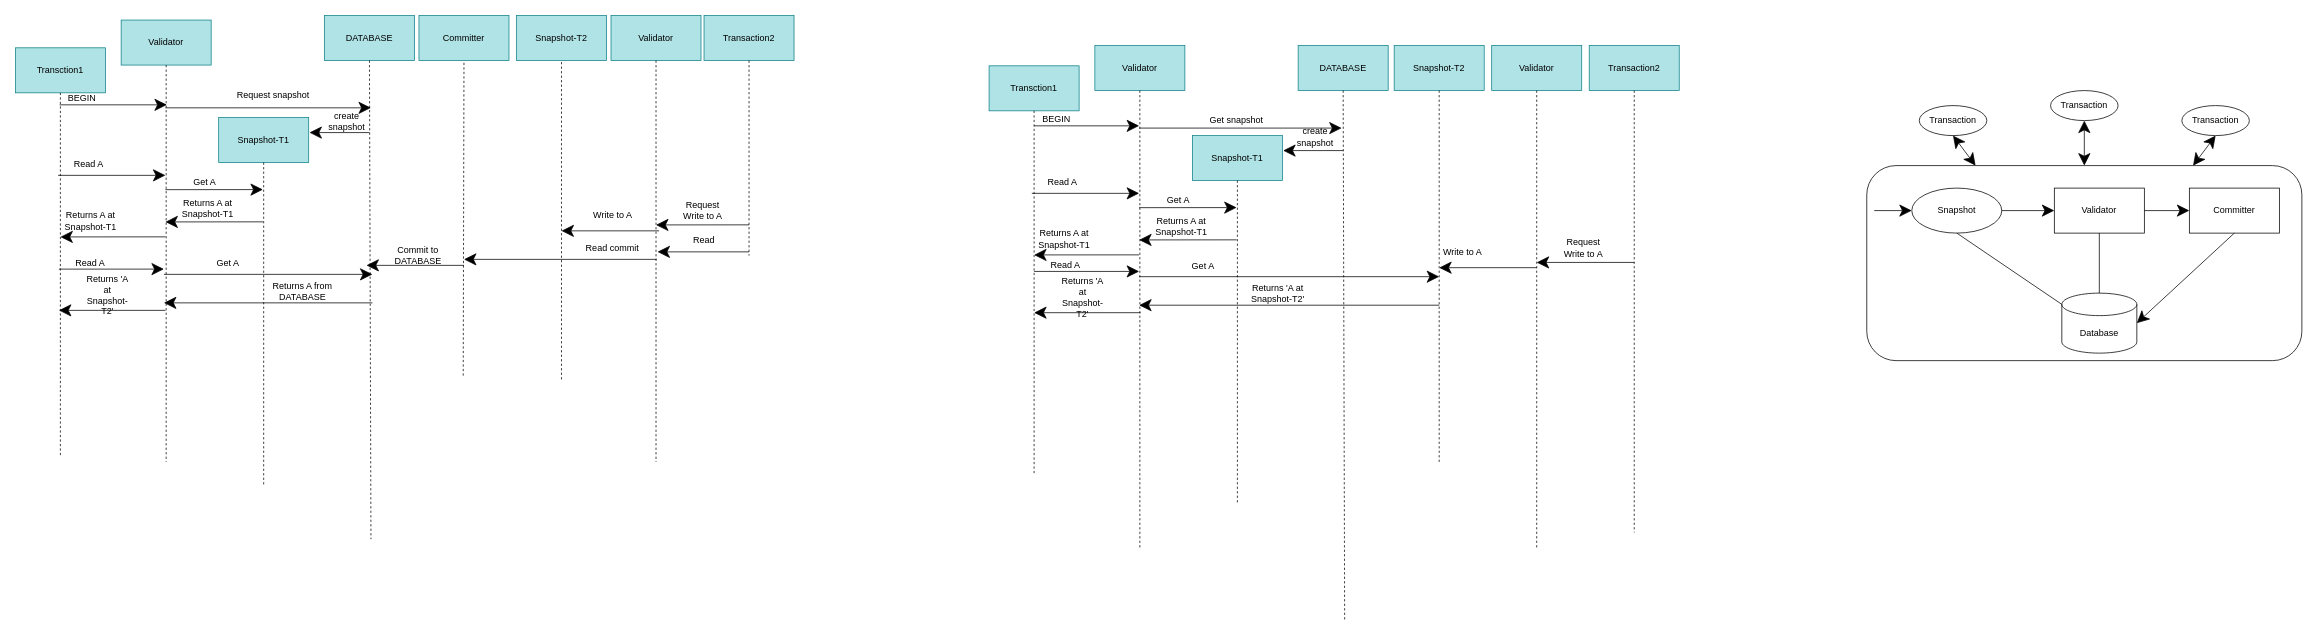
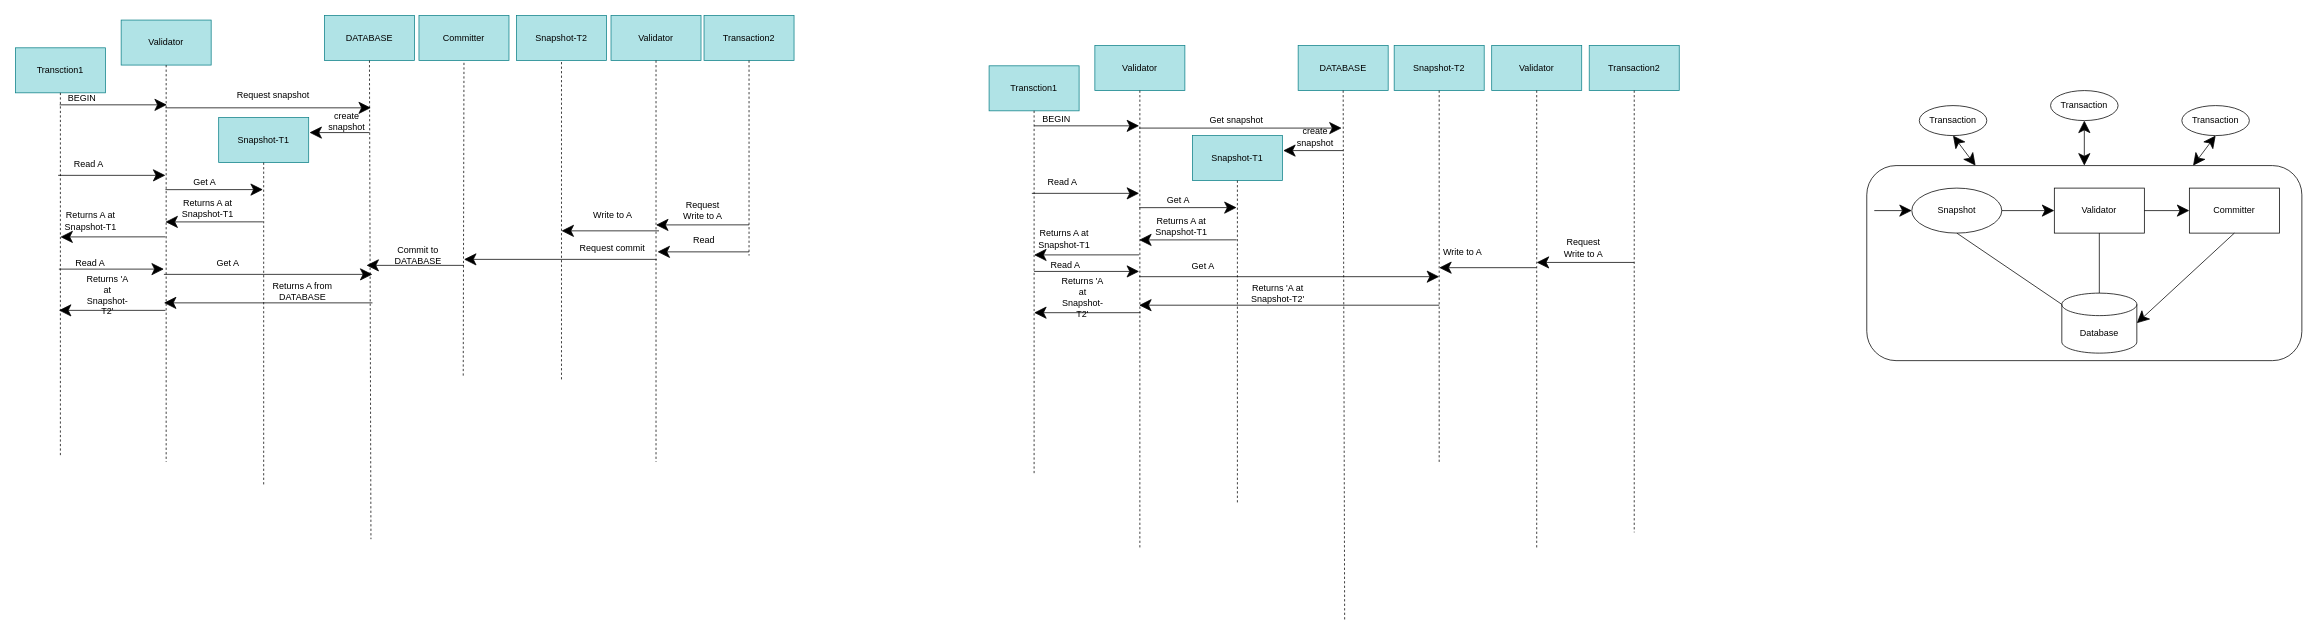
node "Read commit": label "Read commit" -> "Request commit"
